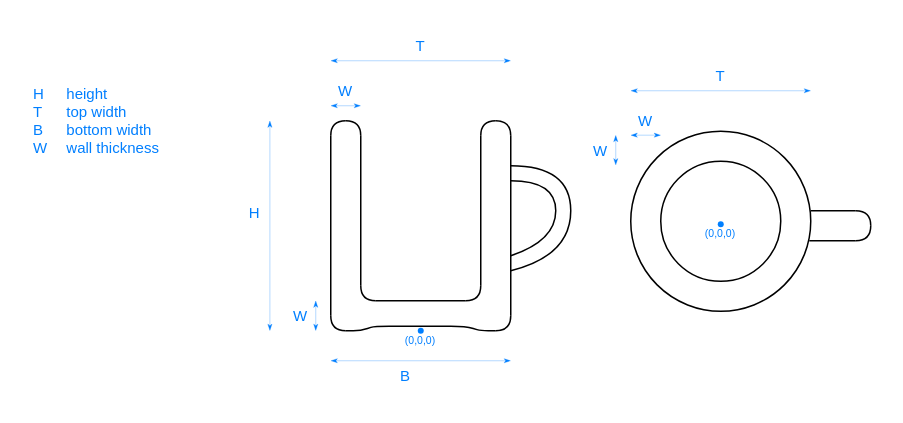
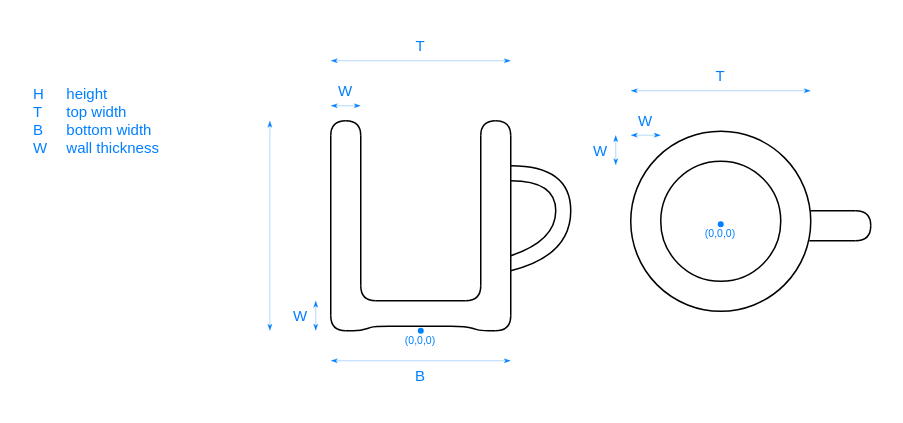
node "H": removed
node "B": moved (406, 376) -> (421, 376)
